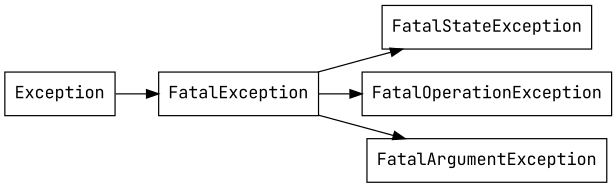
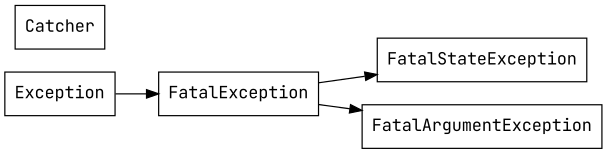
node "Catcher": added
node "FatalOperationException": removed
